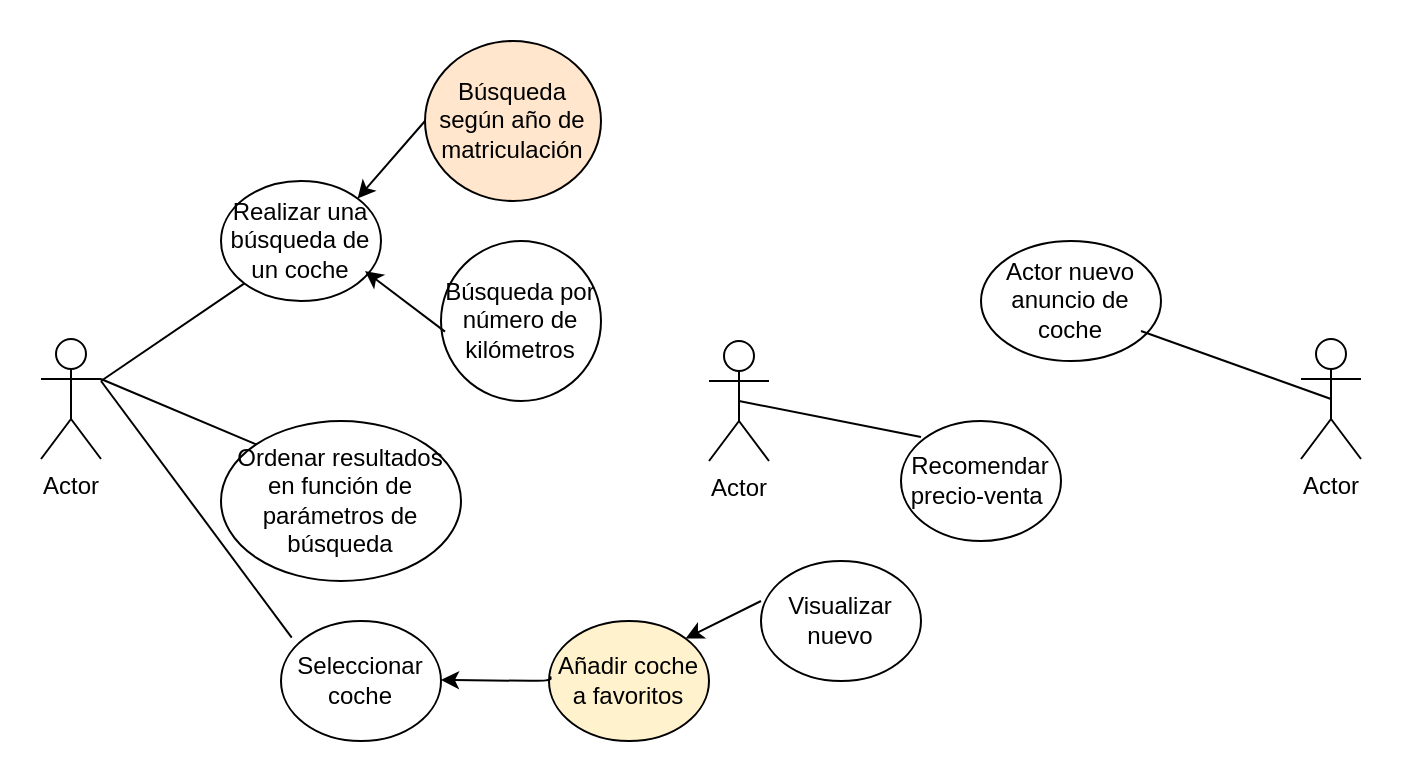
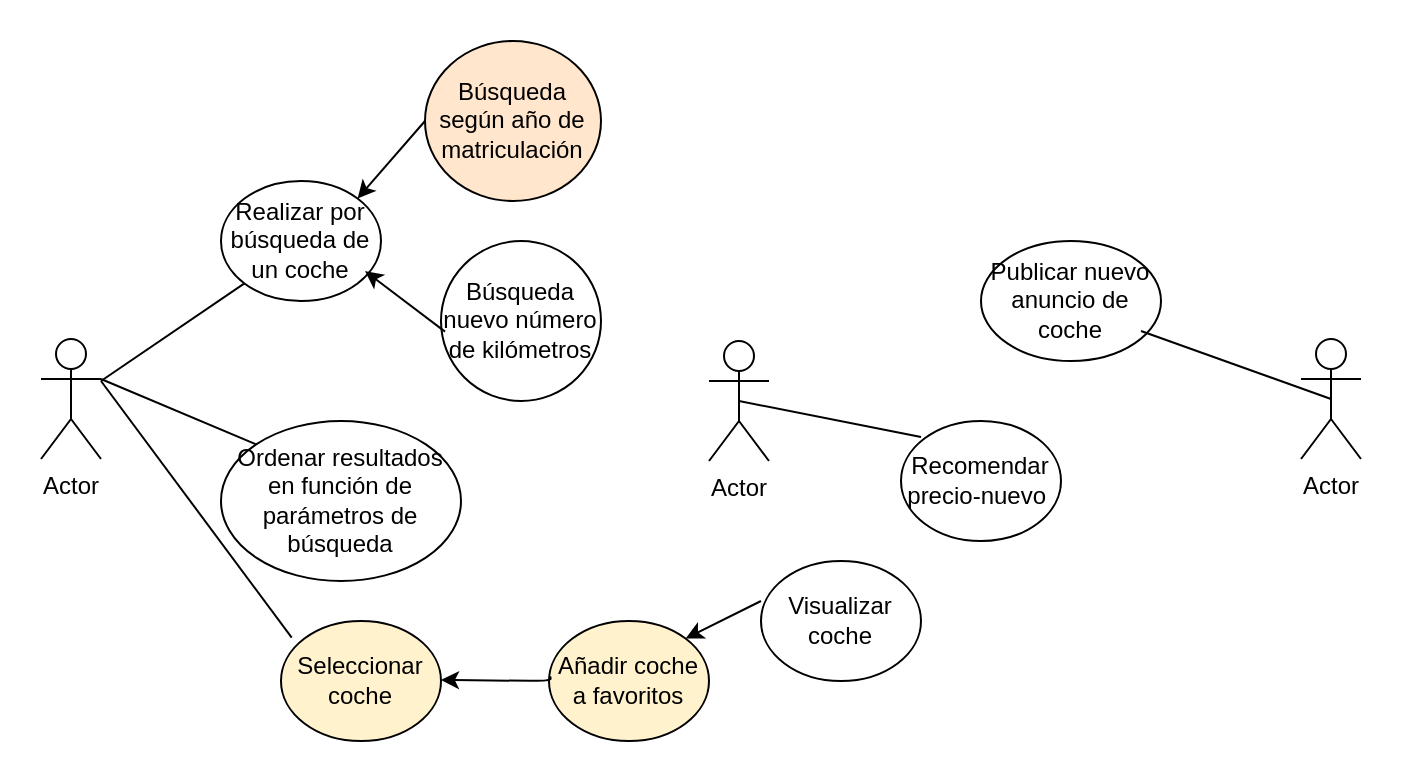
node "Realizar una búsqueda de un coche": label "Realizar una búsqueda de un coche" -> "Realizar por búsqueda de un coche"
node "Actor nuevo anuncio de coche": label "Actor nuevo anuncio de coche" -> "Publicar nuevo anuncio de coche"
node "Búsqueda por número de kilómetros": label "Búsqueda por número de kilómetros" -> "Búsqueda nuevo número de kilómetros"
node "Recomendar precio-venta": label "Recomendar precio-venta" -> "Recomendar precio-nuevo"
node "Visualizar nuevo": label "Visualizar nuevo" -> "Visualizar coche"
node "Seleccionar coche": fillcolor #ffffff -> #fff2cc
